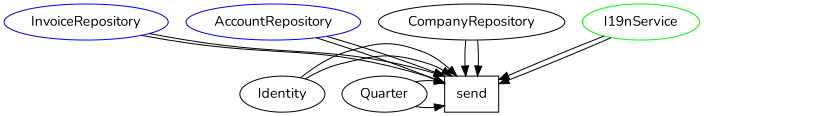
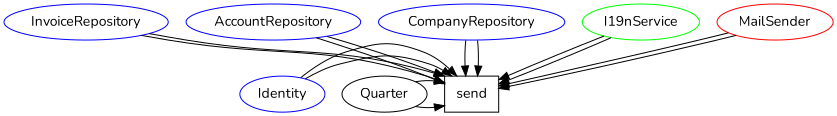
node "CompanyRepository": color black -> blue
node "MailSender": added
node "Identity": color black -> blue
